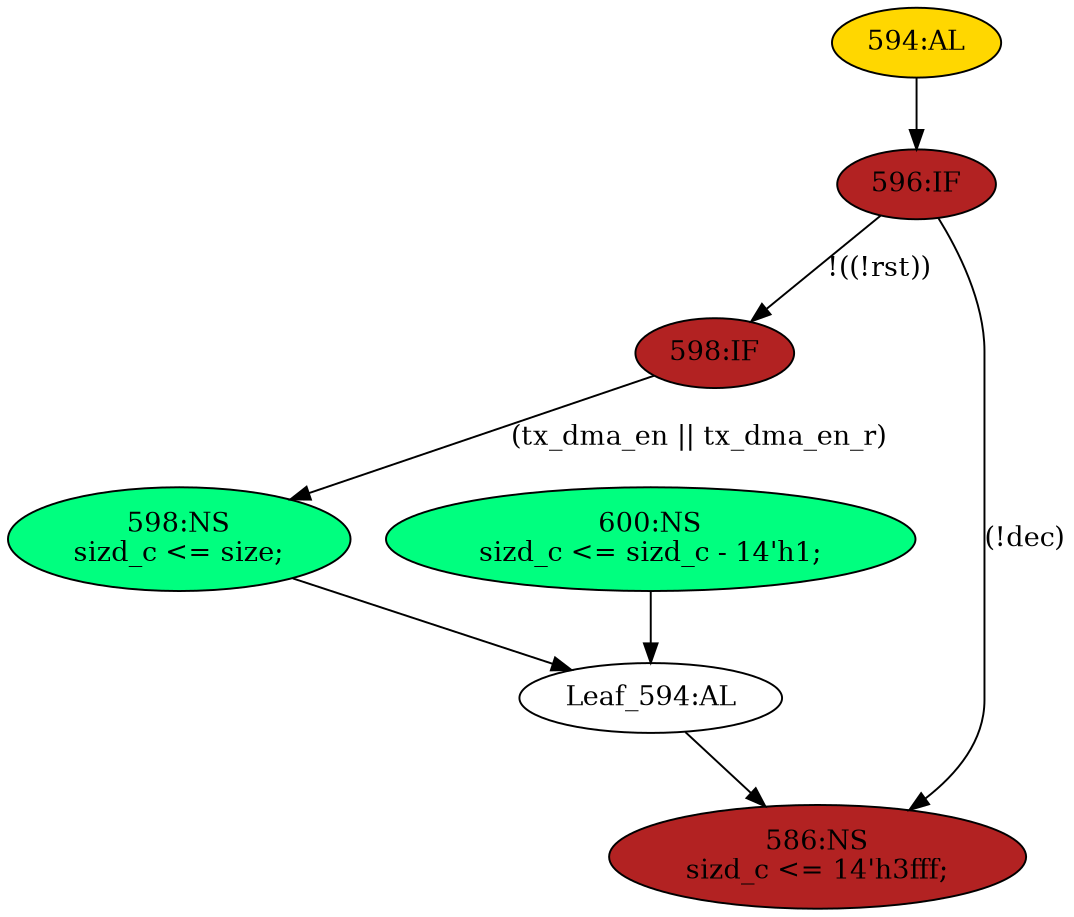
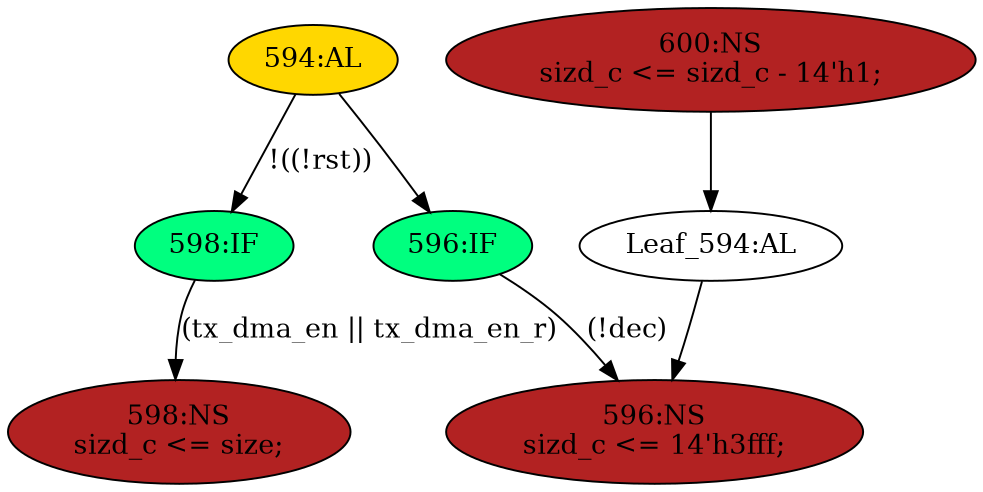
node "596:IF": fillcolor firebrick -> springgreen
edge "596:IF" -> "598:IF": now "594:AL" -> "598:IF"
node "598:IF": fillcolor firebrick -> springgreen
node "598:NS sizd_c <= size;": fillcolor springgreen -> firebrick
node "600:NS sizd_c <= sizd_c - 14'h1;": fillcolor springgreen -> firebrick
edge "598:NS sizd_c <= size;" -> "Leaf_594:AL": removed
node "586:NS sizd_c <= 14'h3fff;": label "586:NS sizd_c <= 14'h3fff;" -> "596:NS sizd_c <= 14'h3fff;"
